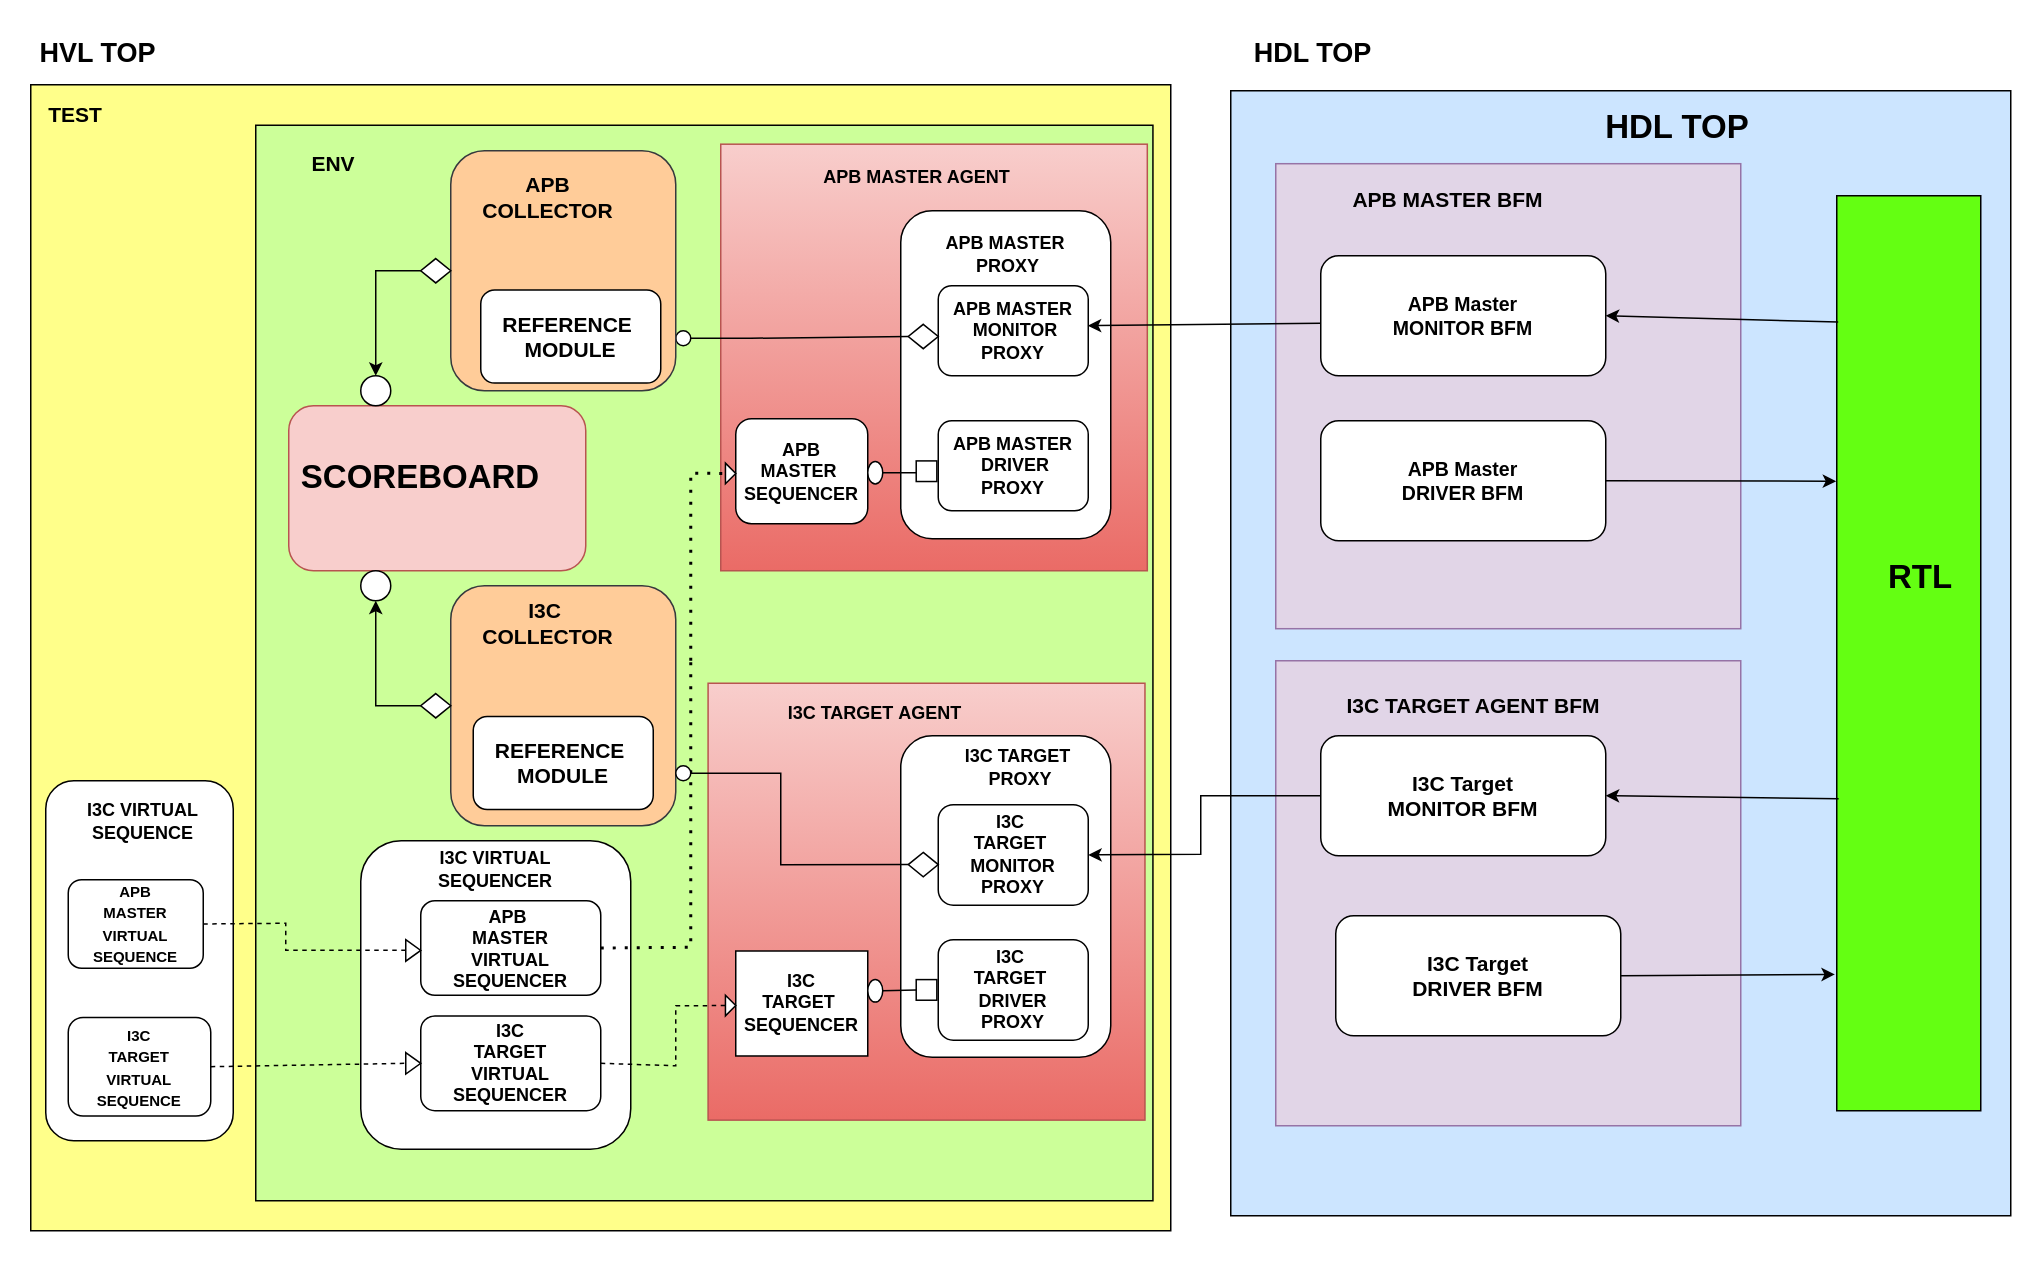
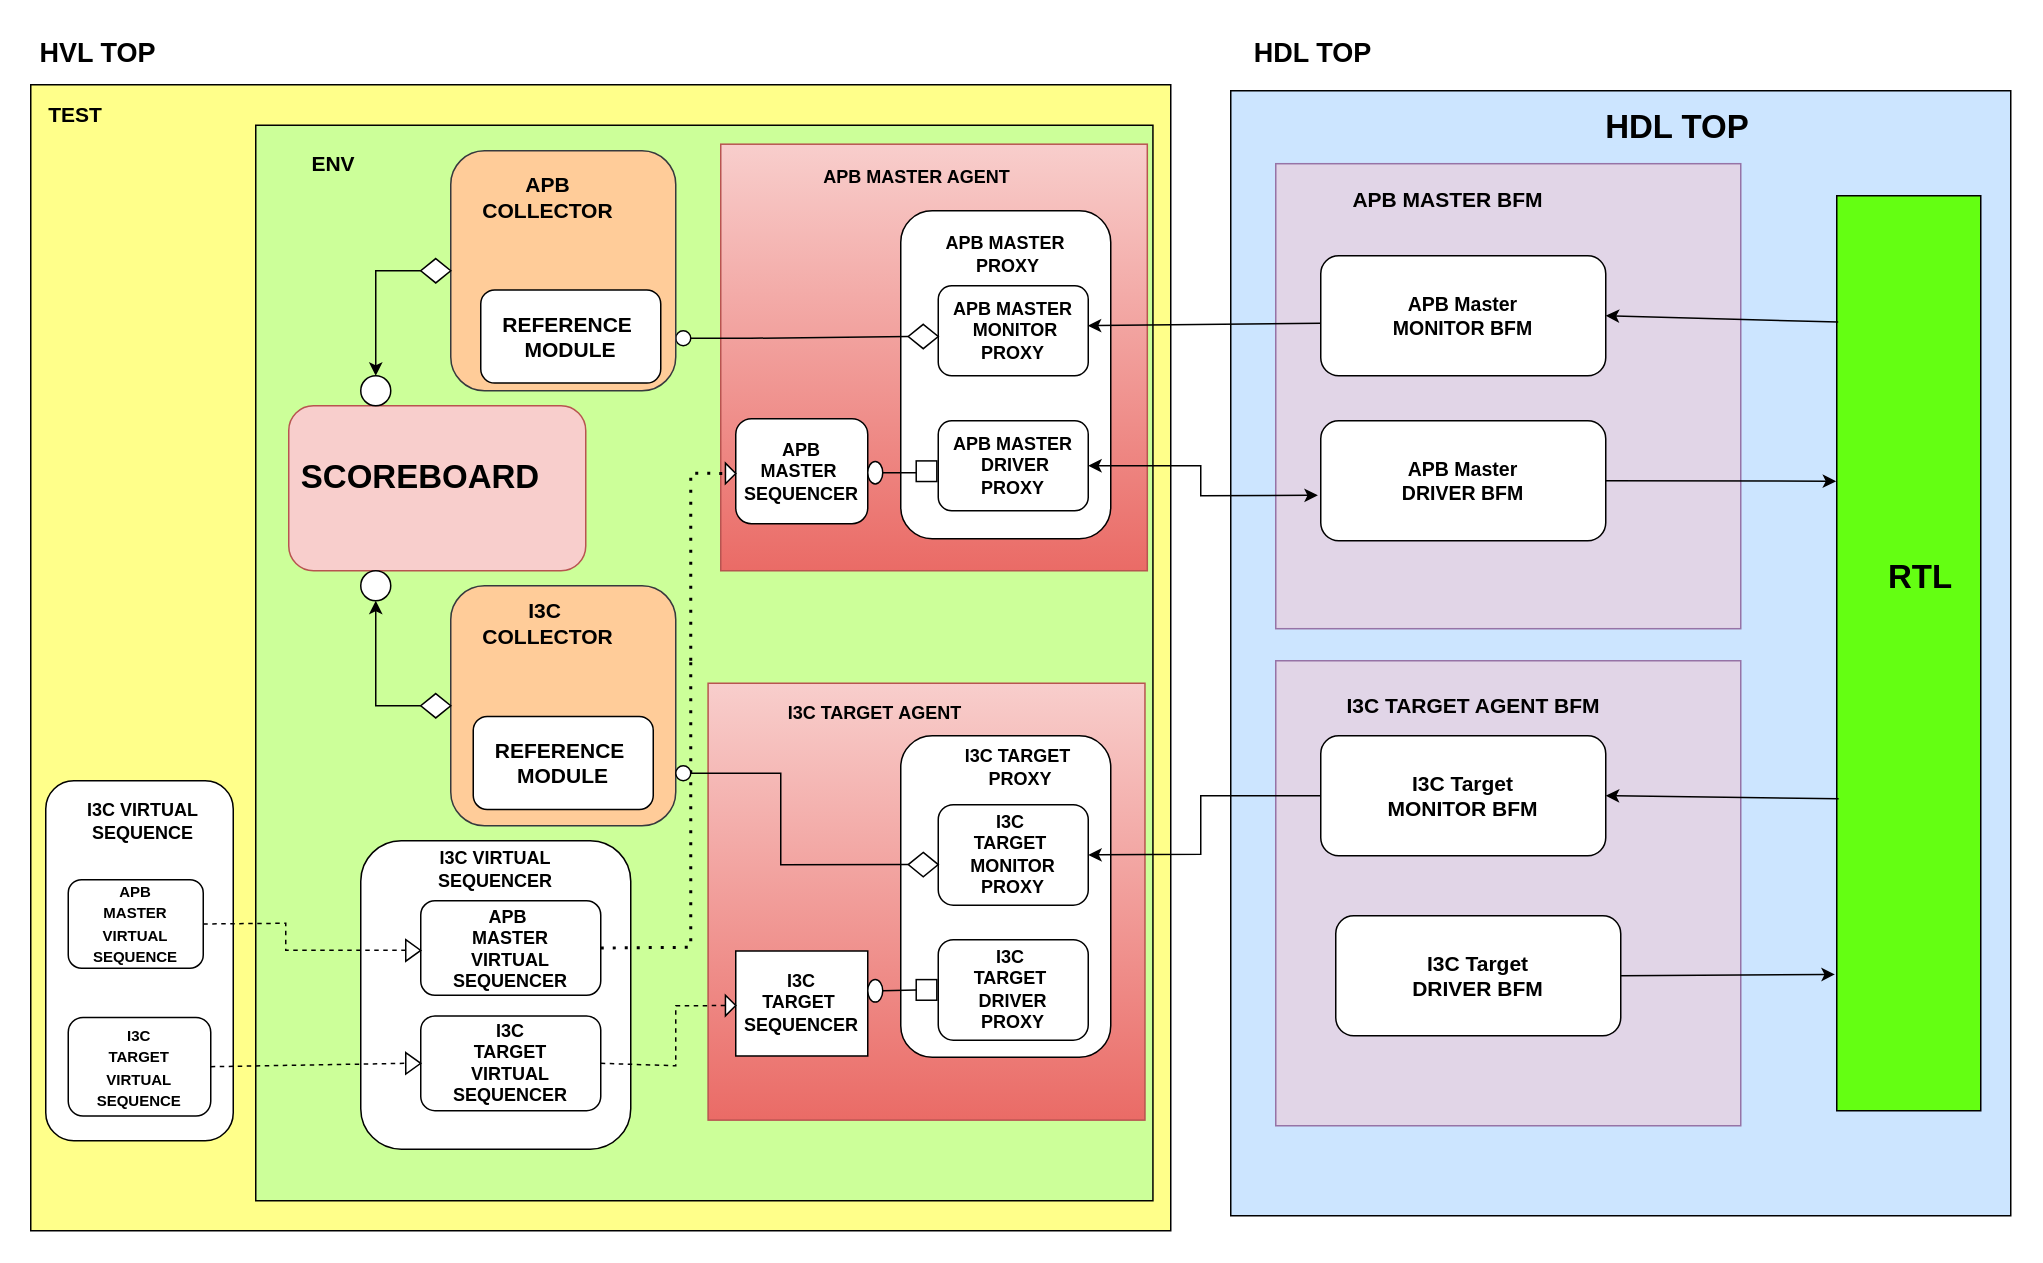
edge "APB MASTER DRIVER PROXY" -- "APB MasterDRIVER BFM": added
